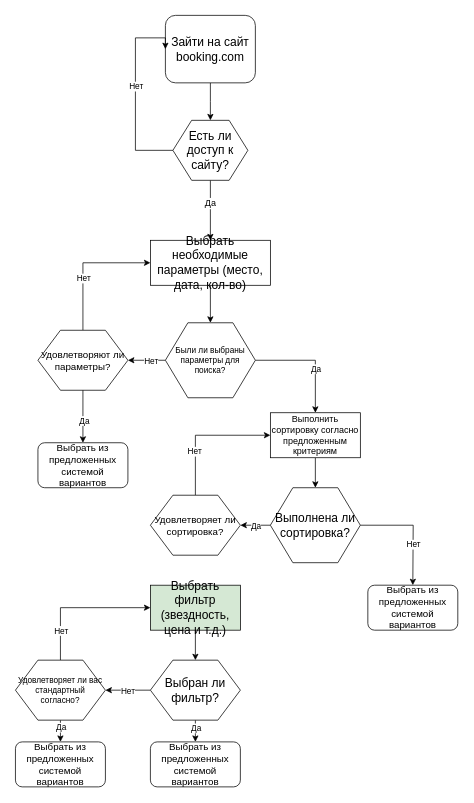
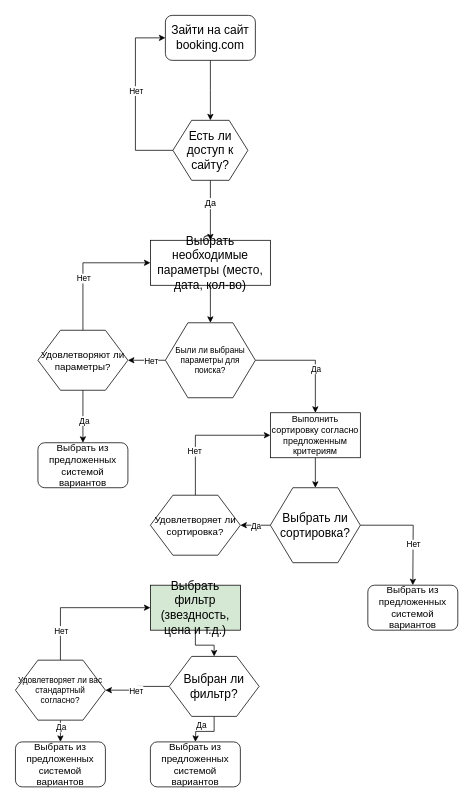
node "Зайти на сайт booking.com": size 90x68 -> 90x45
node "Выполнена ли сортировка?": label "Выполнена ли сортировка?" -> "Выбрать ли сортировка?"
node "Выбран ли фильтр?": moved (195, 690) -> (214, 687)
